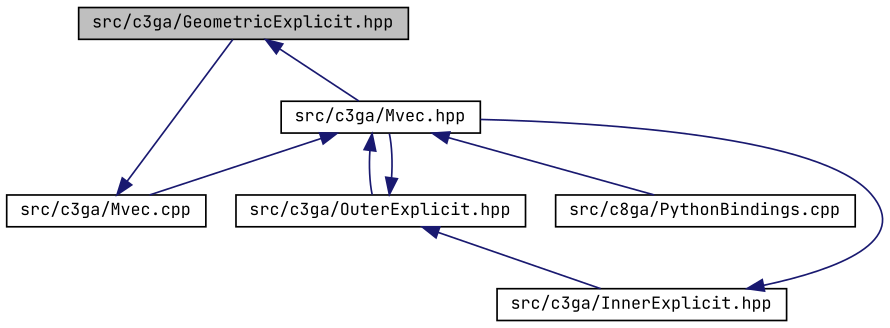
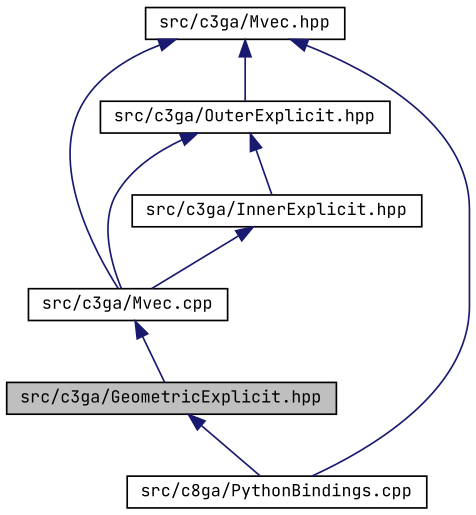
edge "src/c3ga/Mvec.hpp" -> "src/c3ga/GeometricExplicit.hpp": now "src/c8ga/PythonBindings.cpp" -> "src/c3ga/GeometricExplicit.hpp"
edge "src/c3ga/Mvec.hpp" -> "src/c3ga/InnerExplicit.hpp": now "src/c3ga/Mvec.cpp" -> "src/c3ga/InnerExplicit.hpp"
edge "src/c3ga/Mvec.hpp" -> "src/c3ga/OuterExplicit.hpp": now "src/c3ga/Mvec.cpp" -> "src/c3ga/OuterExplicit.hpp"
